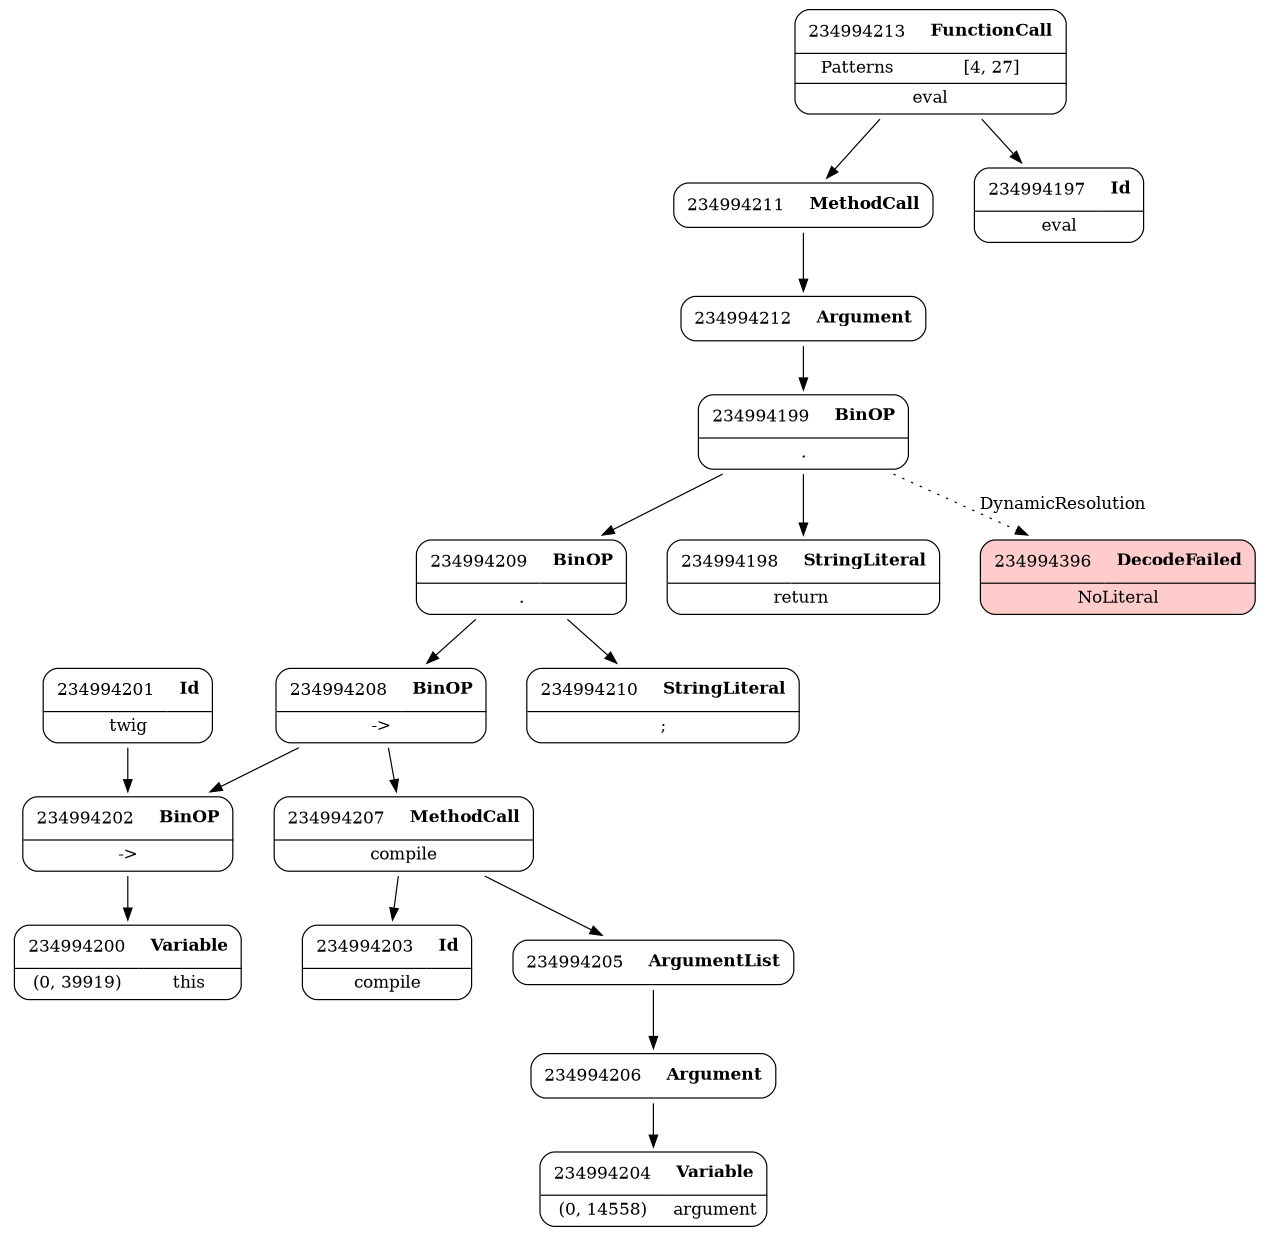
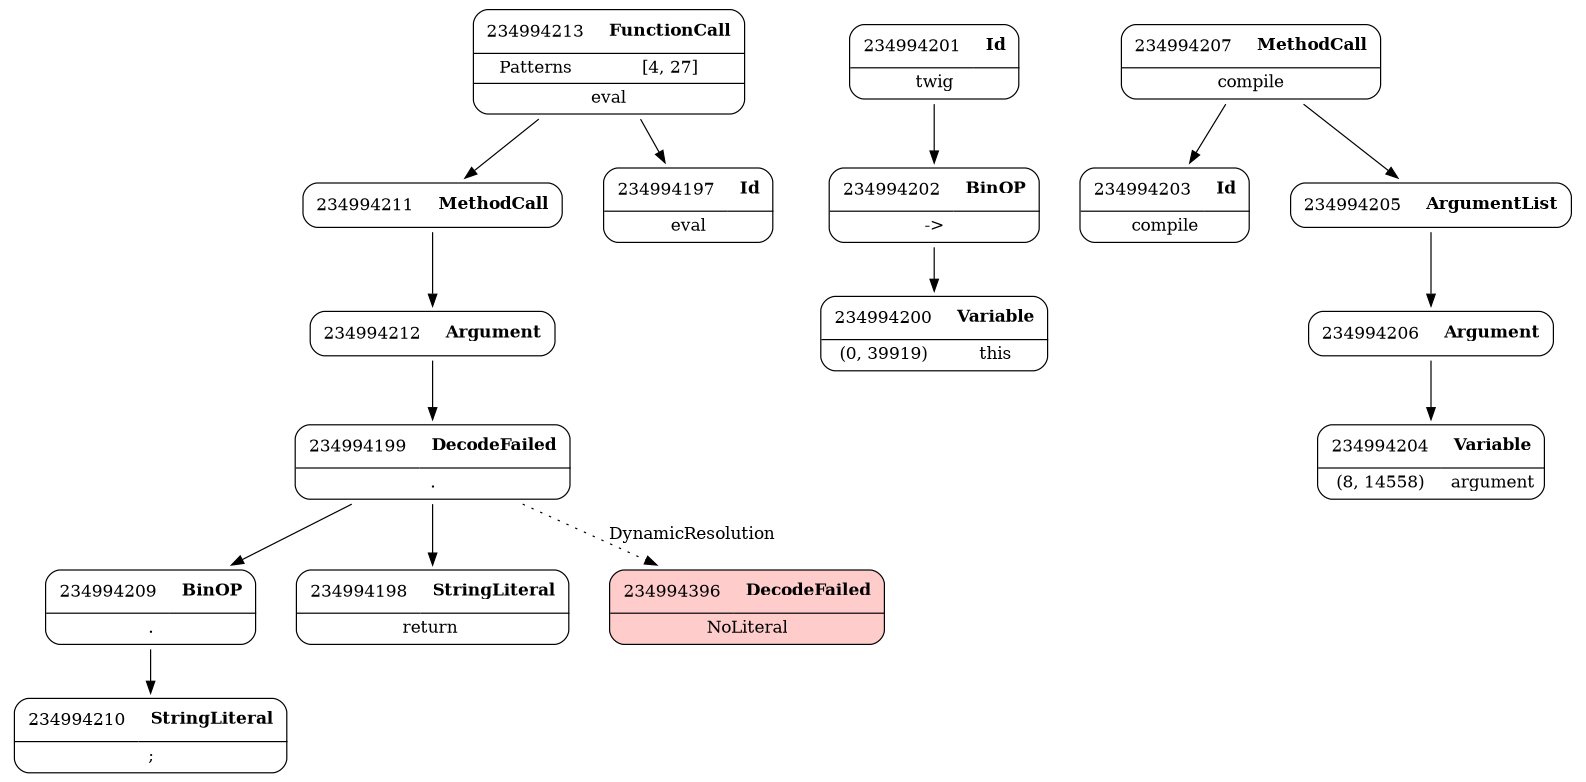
node "234994199": text "BinOP" -> "DecodeFailed"
node "234994208": removed
node "234994204": text "(0, 14558)" -> "(8, 14558)"
